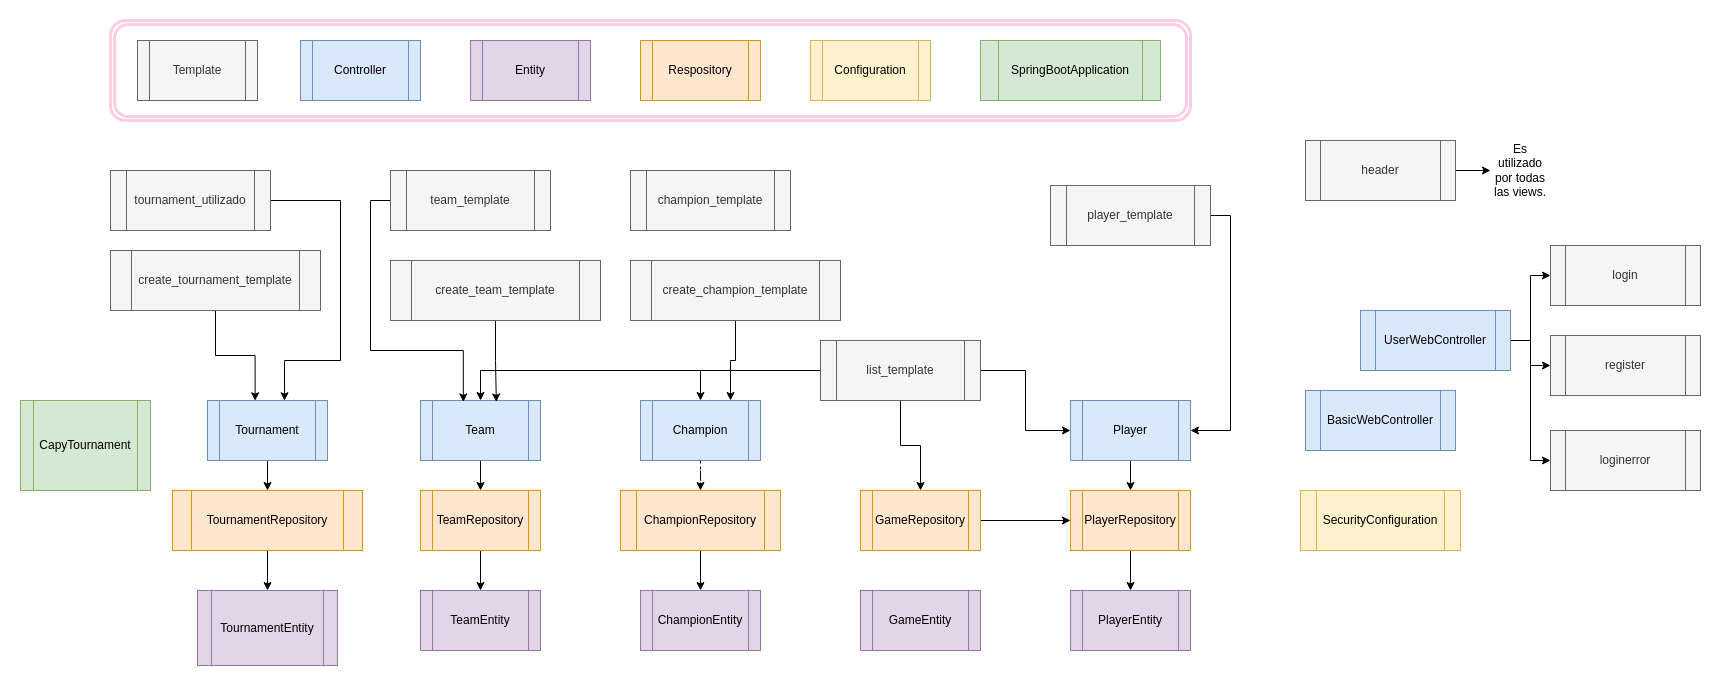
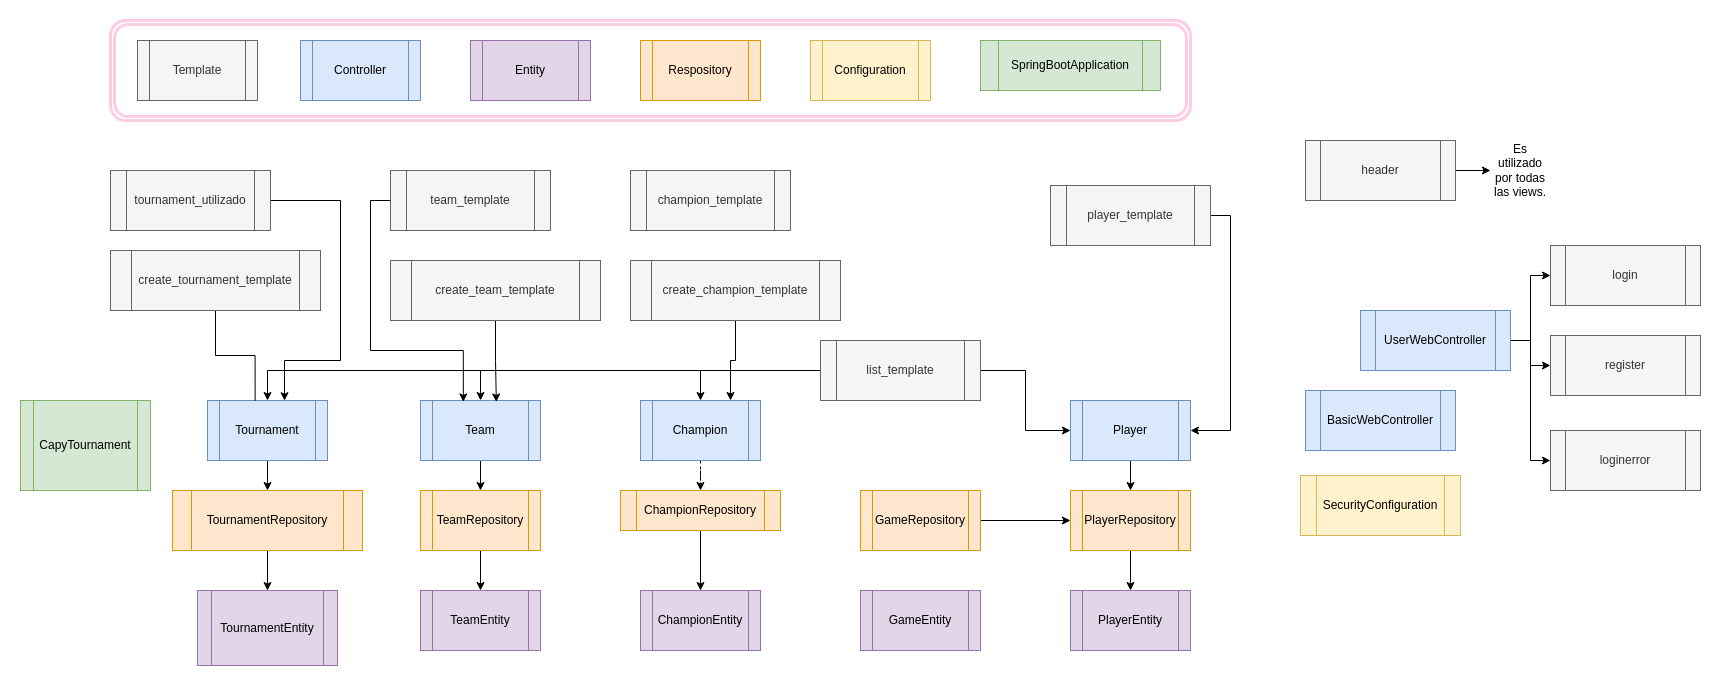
node "SpringBootApplication": size 180x60 -> 180x50
edge "create_tournament_template" -> "Tournament": arrowhead classic -> none
edge "list_template" -> "GameRepository": now "list_template" -> "Tournament"
node "ChampionRepository": size 160x60 -> 160x40
node "SecurityConfiguration": moved (1381, 521) -> (1381, 506)
